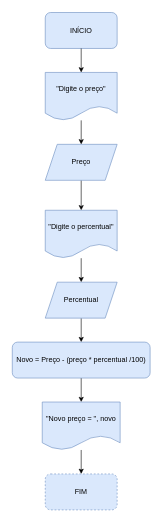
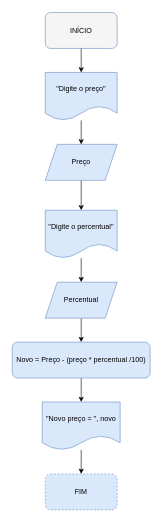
node "INÍCIO": fillcolor #dae8fc -> #f5f5f5
